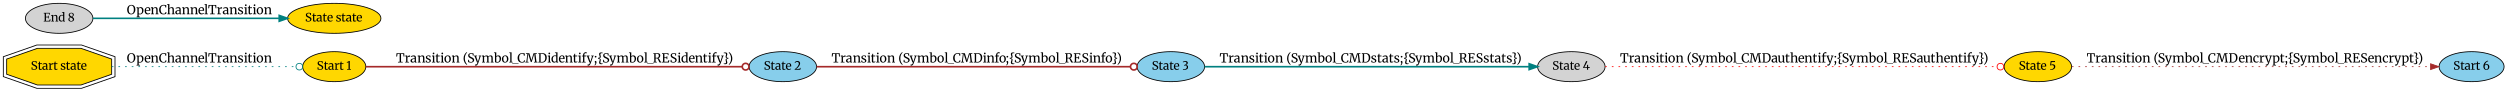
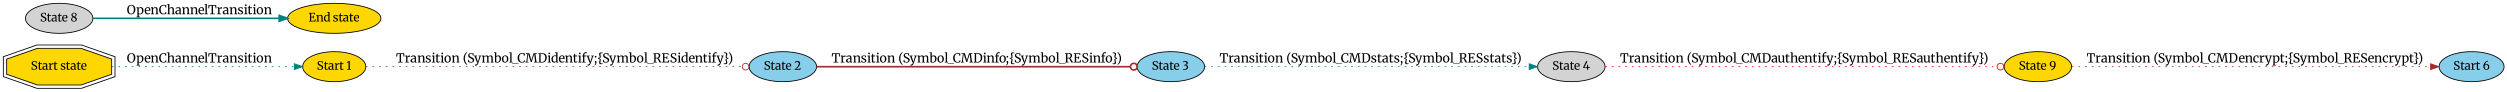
node "End 8": label "End 8" -> "State 8"
node "State state": label "State state" -> "End state"
edge "Start state" -> "Start 1": arrowhead odot -> normal
edge "Start 1" -> "State 2": style bold -> dotted
edge "State 3" -> "State 4": style bold -> dotted
node "State 5": label "State 5" -> "State 9"
